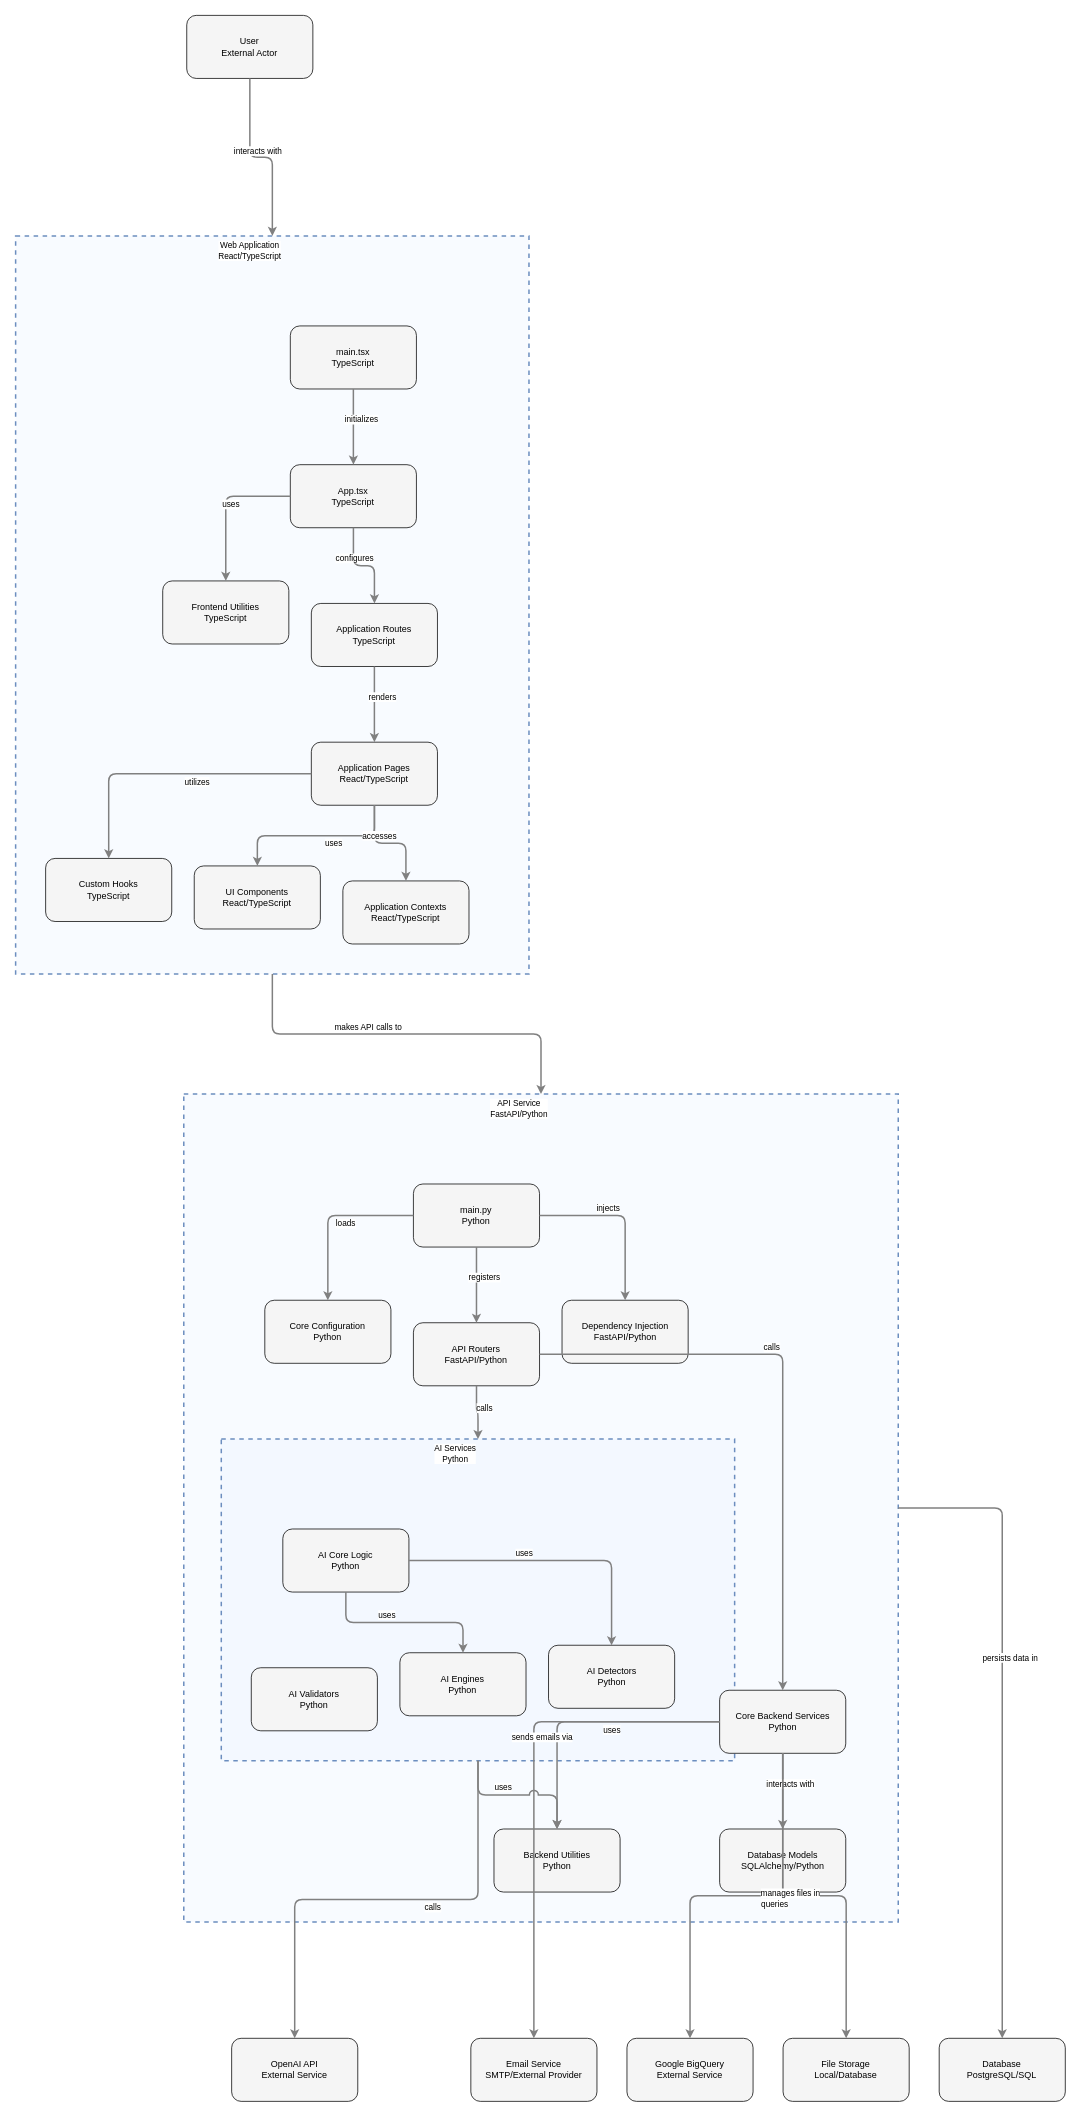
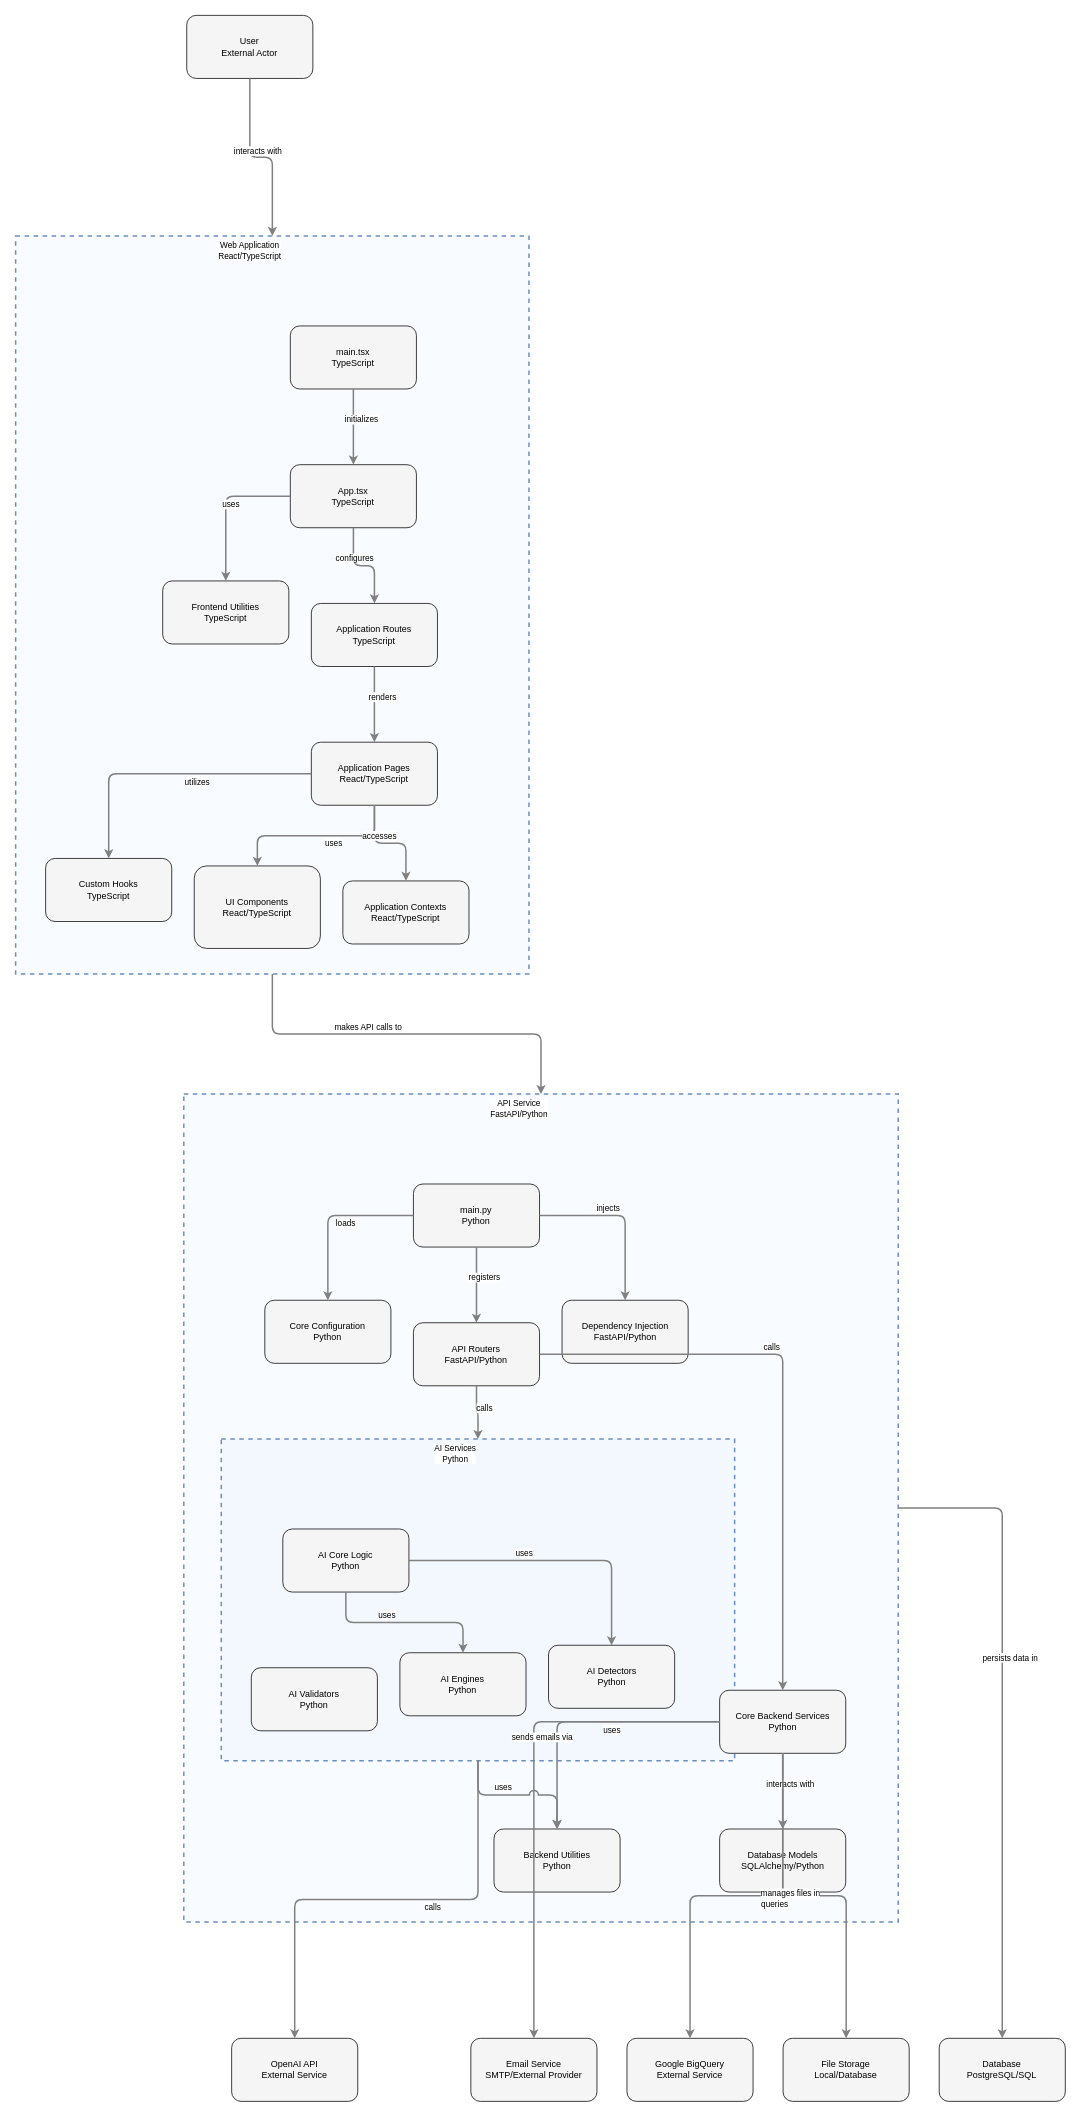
node "UI Components React/TypeScript": size 126x63 -> 126x83
